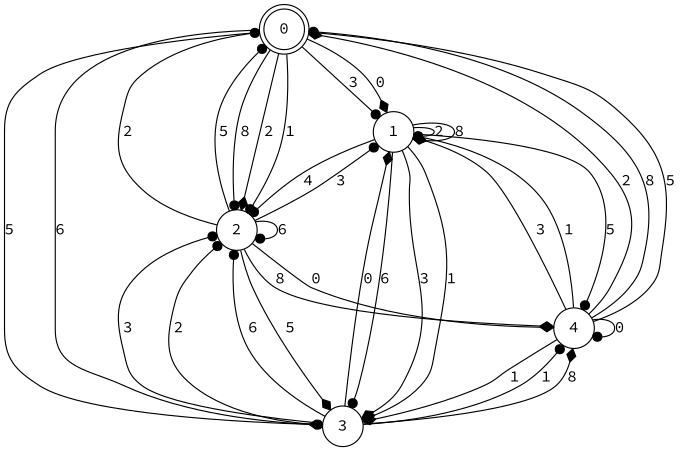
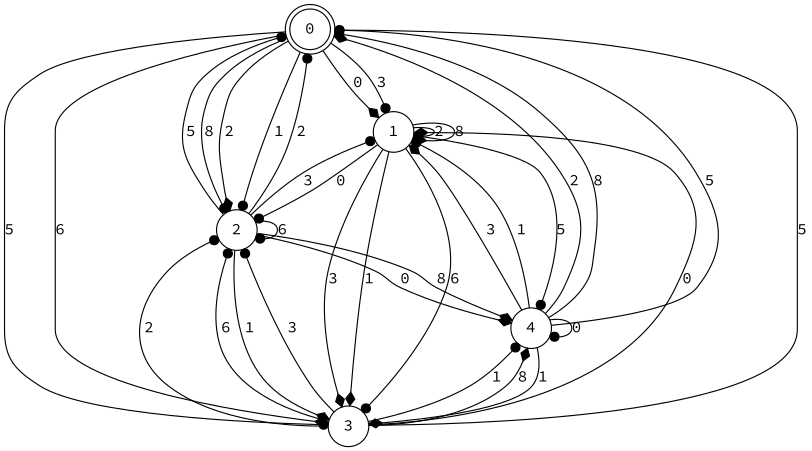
edge "1" -> "2": label "4" -> "0"
edge "3" -> "0": added, label "5"
edge "2" -> "3": label "5" -> "1"
